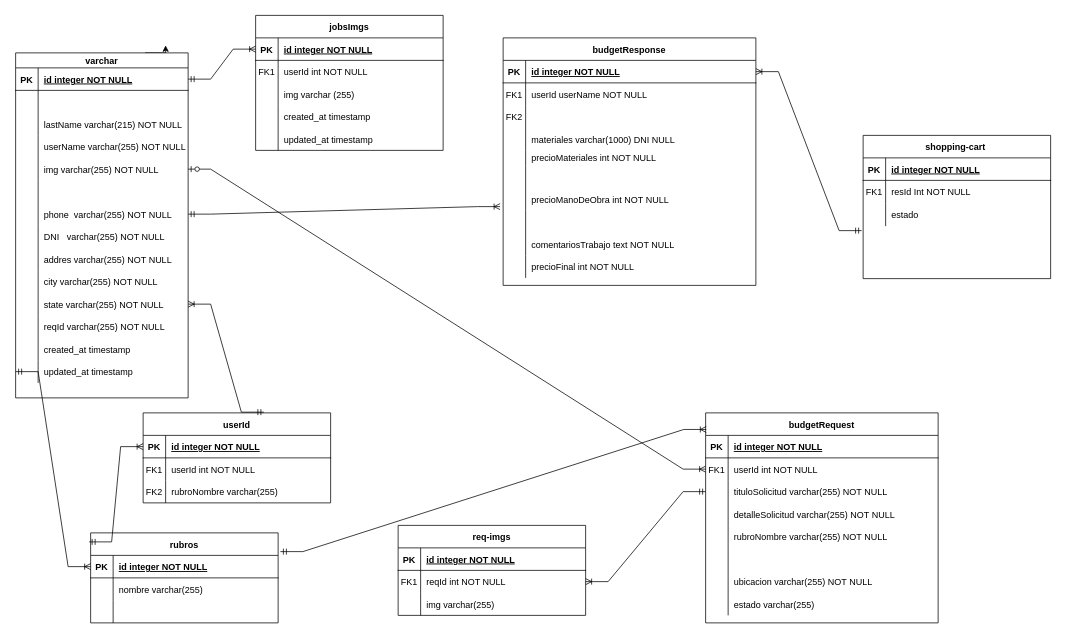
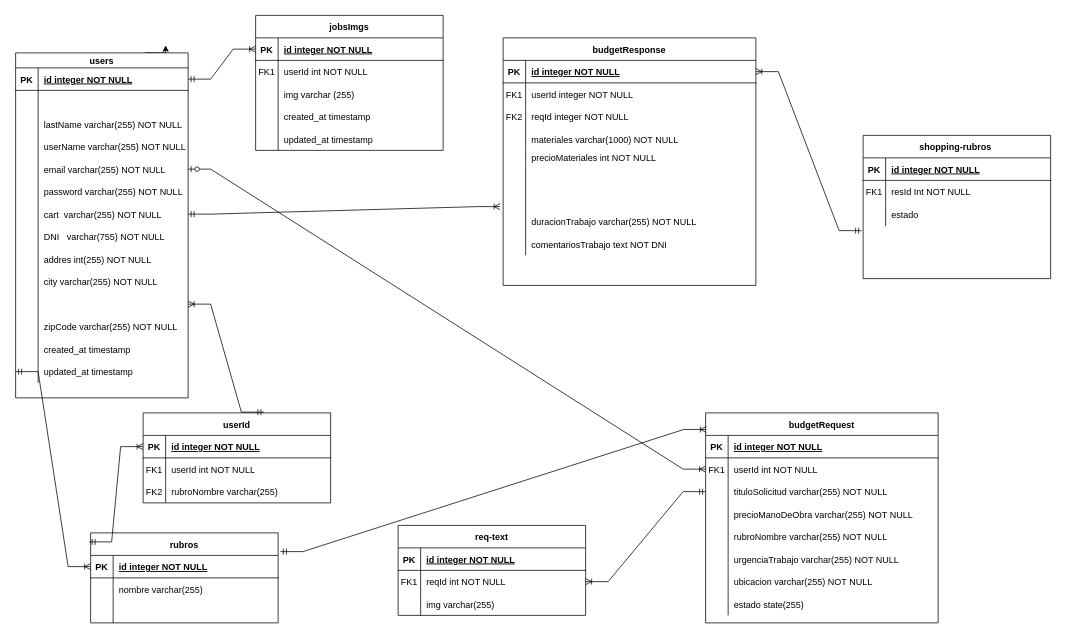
node "varchar": label "varchar" -> "users"
node "userId userName NOT NULL": label "userId userName NOT NULL" -> "userId integer NOT NULL"
node "reqId integer NOT NULL": added
node "lastName varchar(215) NOT NULL": label "lastName varchar(215) NOT NULL" -> "lastName varchar(255) NOT NULL"
node "materiales varchar(1000) DNI NULL": label "materiales varchar(1000) DNI NULL" -> "materiales varchar(1000) NOT NULL"
node "shopping-cart": label "shopping-cart" -> "shopping-rubros"
node "img varchar(255) NOT NULL": label "img varchar(255) NOT NULL" -> "email varchar(255) NOT NULL"
node "password varchar(255) NOT NULL": added
node "precioManoDeObra int NOT NULL": removed
node "phone varchar(255) NOT NULL": label "phone varchar(255) NOT NULL" -> "cart varchar(255) NOT NULL"
node "duracionTrabajo varchar(255) NOT NULL": added
node "DNI varchar(255) NOT NULL": label "DNI varchar(255) NOT NULL" -> "DNI varchar(755) NOT NULL"
node "comentariosTrabajo text NOT NULL": label "comentariosTrabajo text NOT NULL" -> "comentariosTrabajo text NOT DNI"
node "addres varchar(255) NOT NULL": label "addres varchar(255) NOT NULL" -> "addres int(255) NOT NULL"
node "precioFinal int NOT NULL": removed
node "state varchar(255) NOT NULL": removed
node "reqId varchar(255) NOT NULL": label "reqId varchar(255) NOT NULL" -> "zipCode varchar(255) NOT NULL"
node "detalleSolicitud varchar(255) NOT NULL": label "detalleSolicitud varchar(255) NOT NULL" -> "precioManoDeObra varchar(255) NOT NULL"
node "req-imgs": label "req-imgs" -> "req-text"
node "urgenciaTrabajo varchar(255) NOT NULL": added
node "estado varchar(255)": label "estado varchar(255)" -> "estado state(255)"
